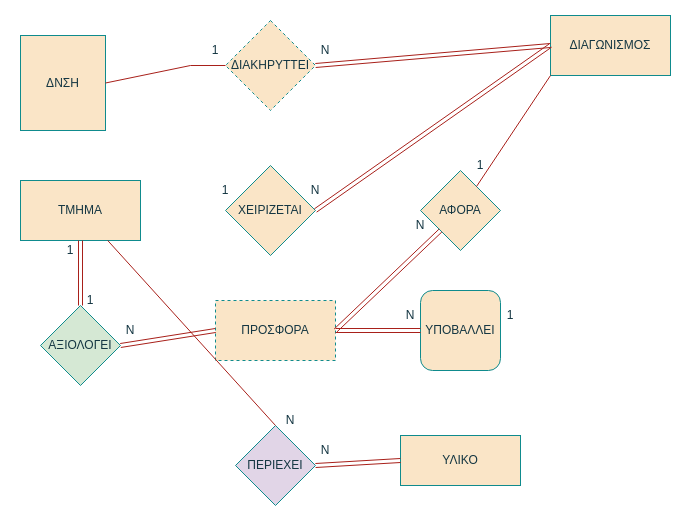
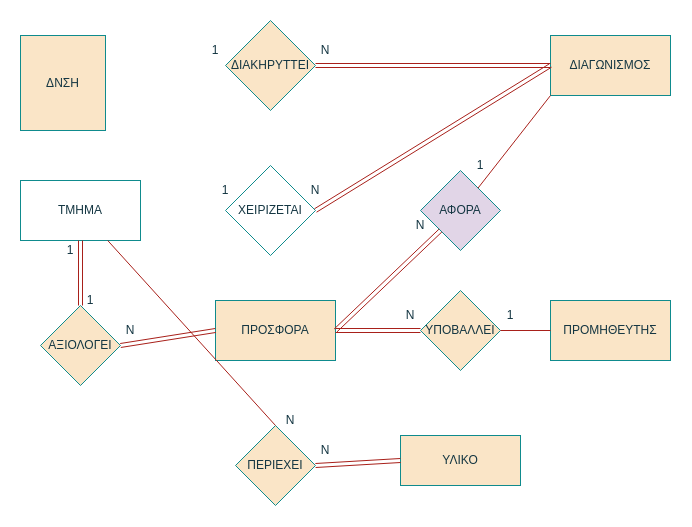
node "ΔΙΑΓΩΝΙΣΜΟΣ": moved (611, 46) -> (611, 66)
node "ΔΙΑΚΗΡΥΤΤΕΙ": style dashed -> solid
edge "ΔΙΑΚΗΡΥΤΤΕΙ" -- "ΔΝΣΗ": removed
node "ΤΜΗΜΑ": fillcolor #fae5c7 -> #ffffff
node "ΧΕΙΡΙΖΕΤΑΙ": fillcolor #fae5c7 -> #ffffff
node "ΑΦΟΡΑ": fillcolor #fae5c7 -> #e1d5e7
node "ΠΡΟΣΦΟΡΑ": style dashed -> solid
node "ΥΠΟΒΑΛΛΕΙ": shape rounded rectangle -> diamond
edge "ΥΠΟΒΑΛΛΕΙ" -- "ΠΡΟΜΗΘΕΥΤΗΣ": added
node "ΠΡΟΜΗΘΕΥΤΗΣ": added
node "ΑΞΙΟΛΟΓΕΙ": fillcolor #d5e8d4 -> #fae5c7
node "ΠΕΡΙΕΧΕΙ": fillcolor #e1d5e7 -> #fae5c7
